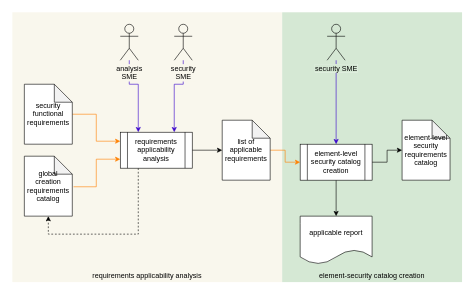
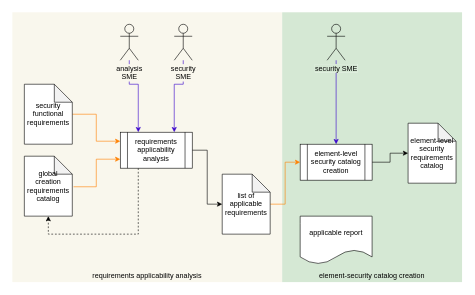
node "list of applicable requirements": moved (246, 150) -> (246, 204)
node "element-level security requirements catalog": moved (426, 150) -> (432, 153)
edge "element-level security catalog creation" -> "applicable report": removed
